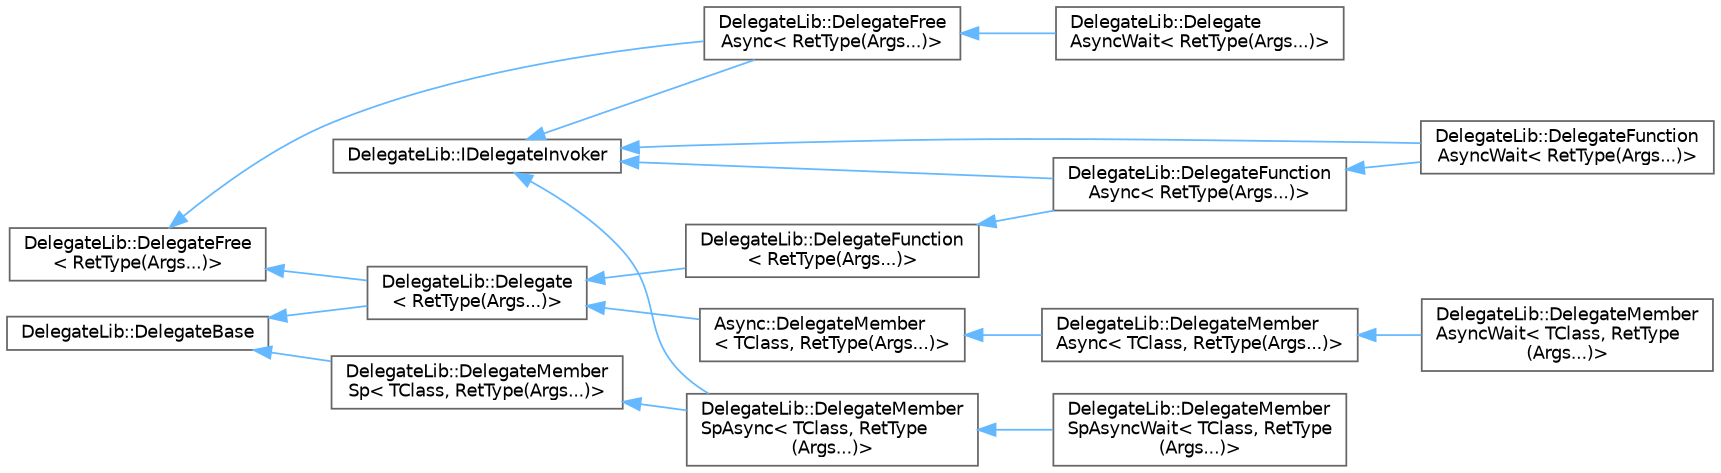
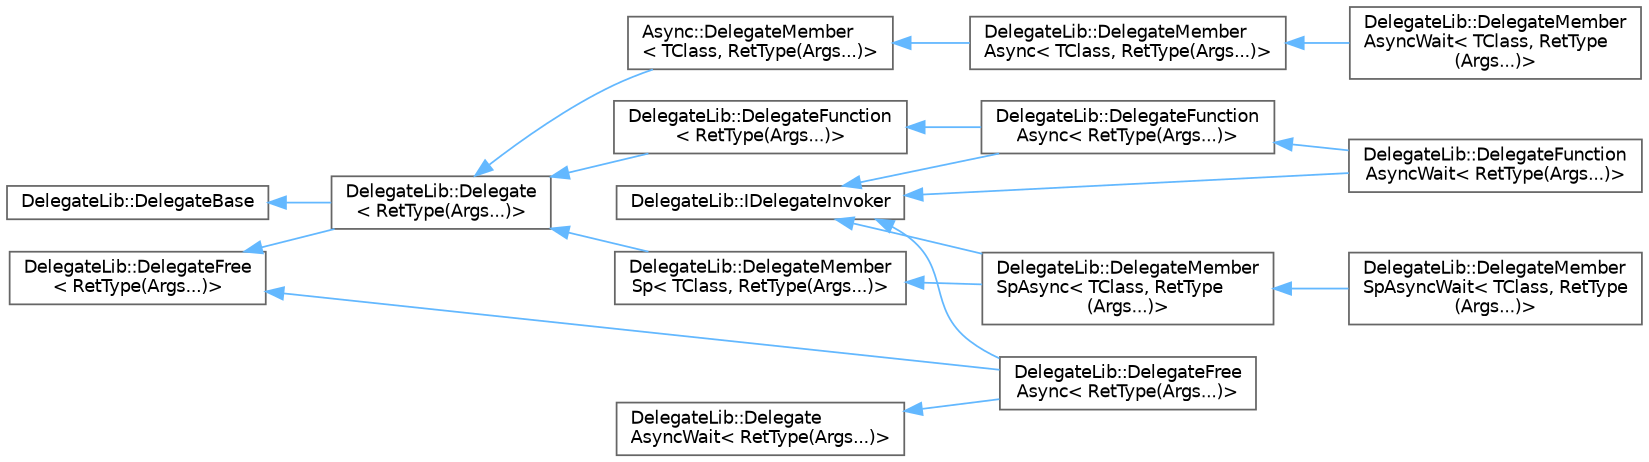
edge "DelegateLib::Delegate AsyncWait< RetType(Args...)>" -> "DelegateLib::DelegateFree Async< RetType(Args...)>": reversed
edge "DelegateLib::DelegateMember Sp< TClass, RetType(Args...)>" -> "DelegateLib::DelegateBase": now "DelegateLib::DelegateMember Sp< TClass, RetType(Args...)>" -> "DelegateLib::Delegate < RetType(Args...)>"
